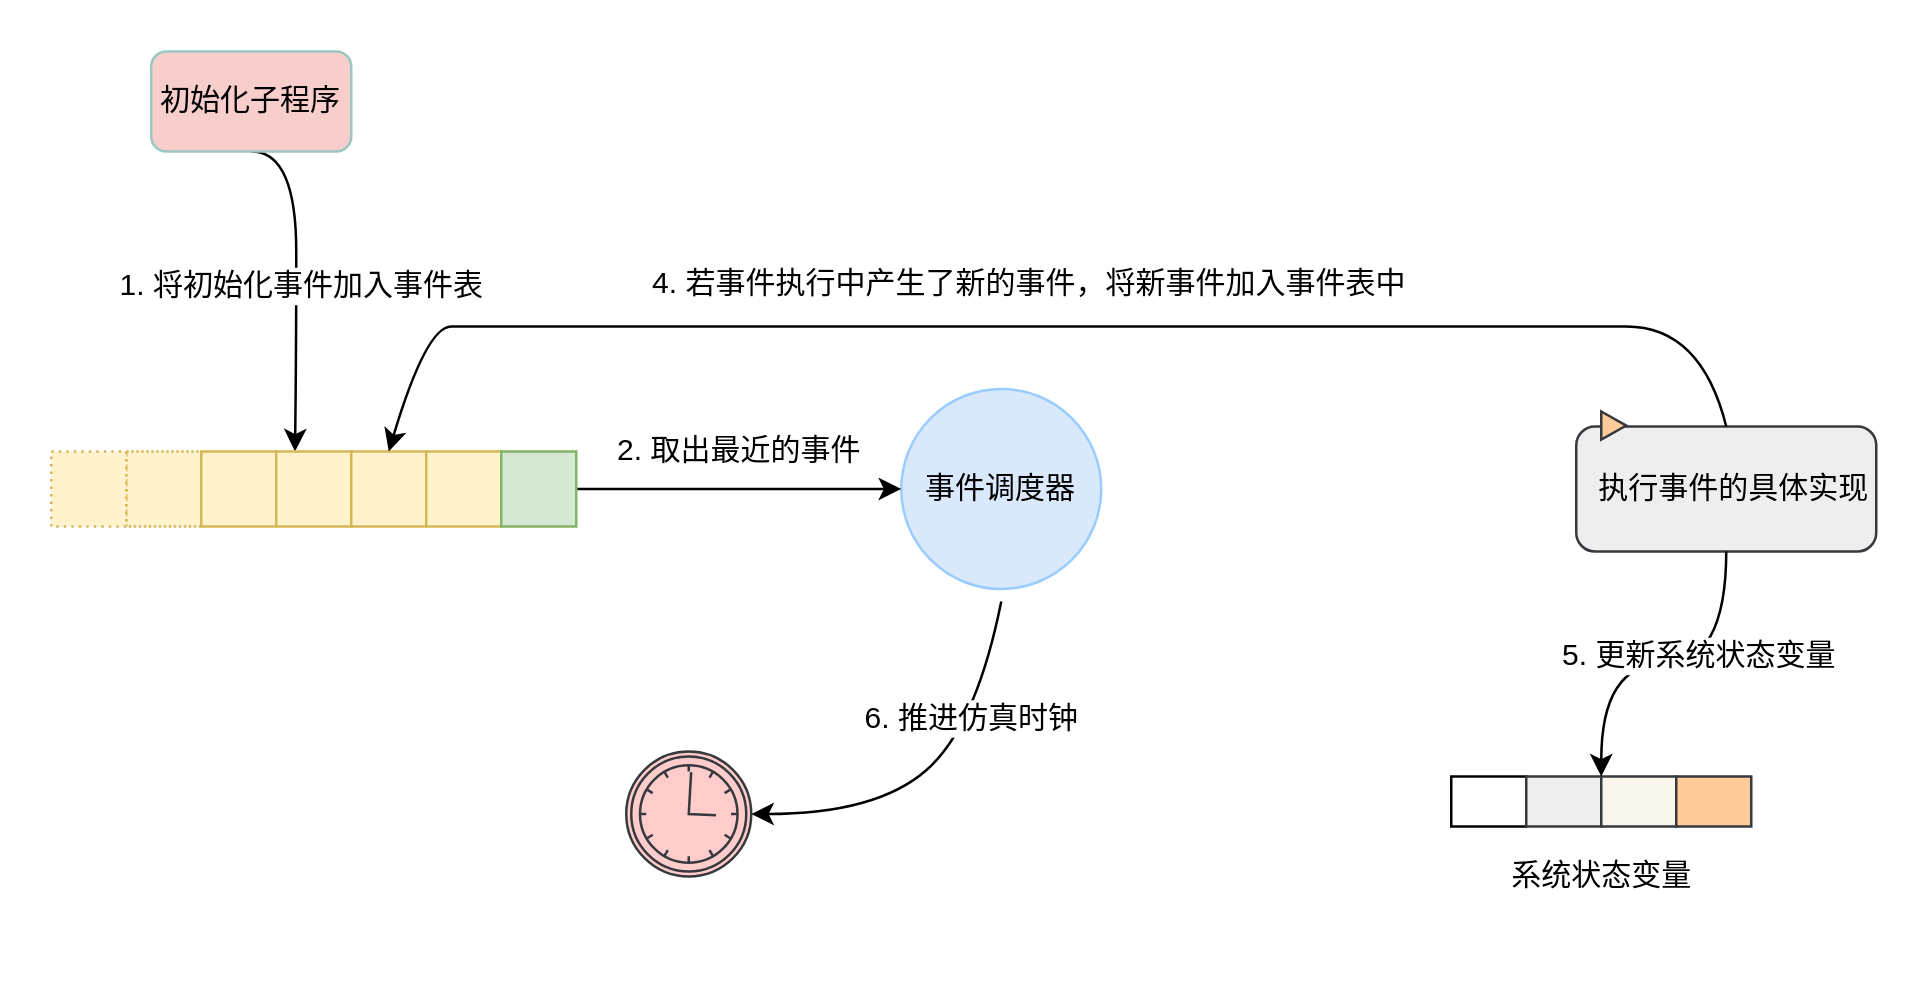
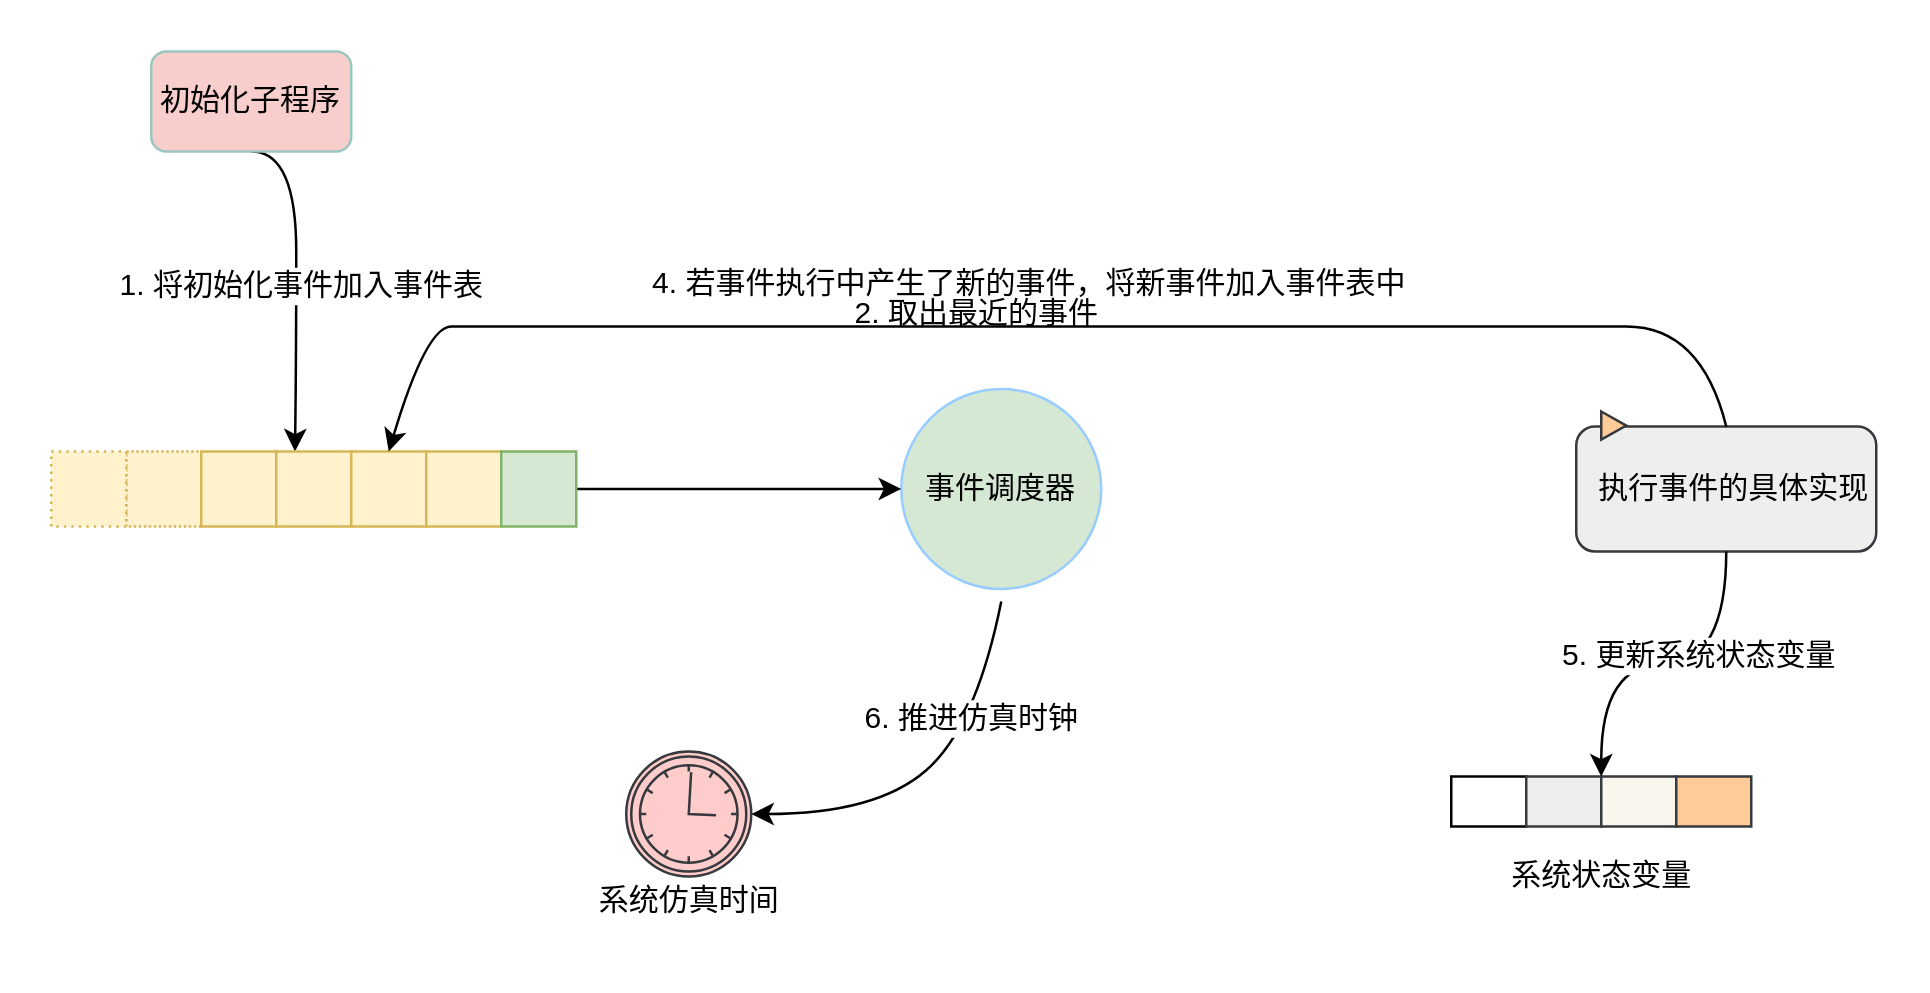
node "2. 取出最近的事件": moved (739, 451) -> (976, 314)
node "事件调度器": fillcolor #dae8fc -> #d5e8d4
node "系统仿真时间": added
